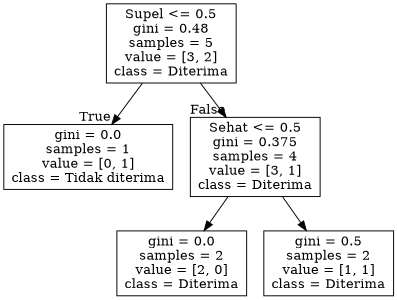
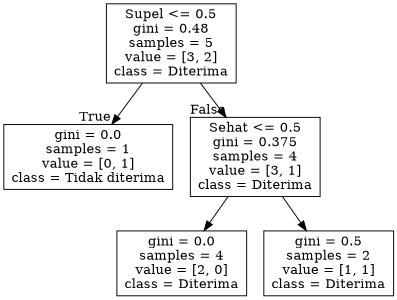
node "gini = 0.0 samples = 2 value = [2, 0] class = Diterima": label "gini = 0.0 samples = 2 value = [2, 0] class = Diterima" -> "gini = 0.0 samples = 4 value = [2, 0] class = Diterima"
